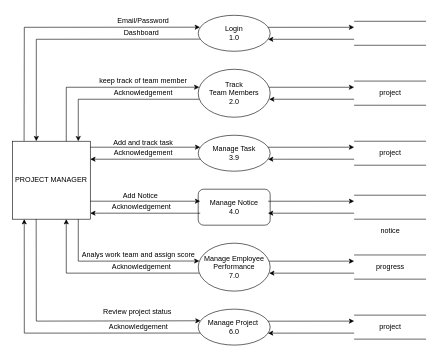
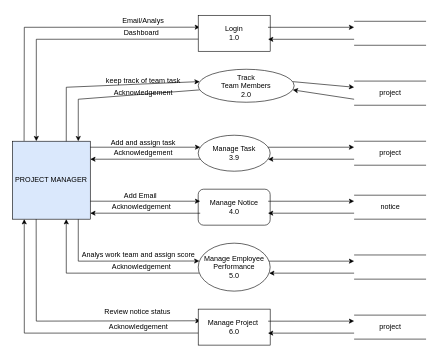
node "Email/Password": label "Email/Password" -> "Email/Analys"
node "Login1.0": shape ellipse -> rectangle
node "keep track of team member": label "keep track of team member" -> "keep track of team task"
node "TrackTeam Members2.0": size 72x48 -> 96x33
node "Add and track task": label "Add and track task" -> "Add and assign task"
node "PROJECT MANAGER": fillcolor #ffffff -> #dae8fc
node "Add Notice": label "Add Notice" -> "Add Email"
node "notice": moved (390, 231) -> (390, 207)
node "Manage Employee Performance7.0": label "Manage Employee Performance7.0" -> "Manage Employee Performance5.0"
node "progress": removed
node "Review project status": label "Review project status" -> "Review notice status"
node "Manage Project 6.0": shape ellipse -> rectangle
